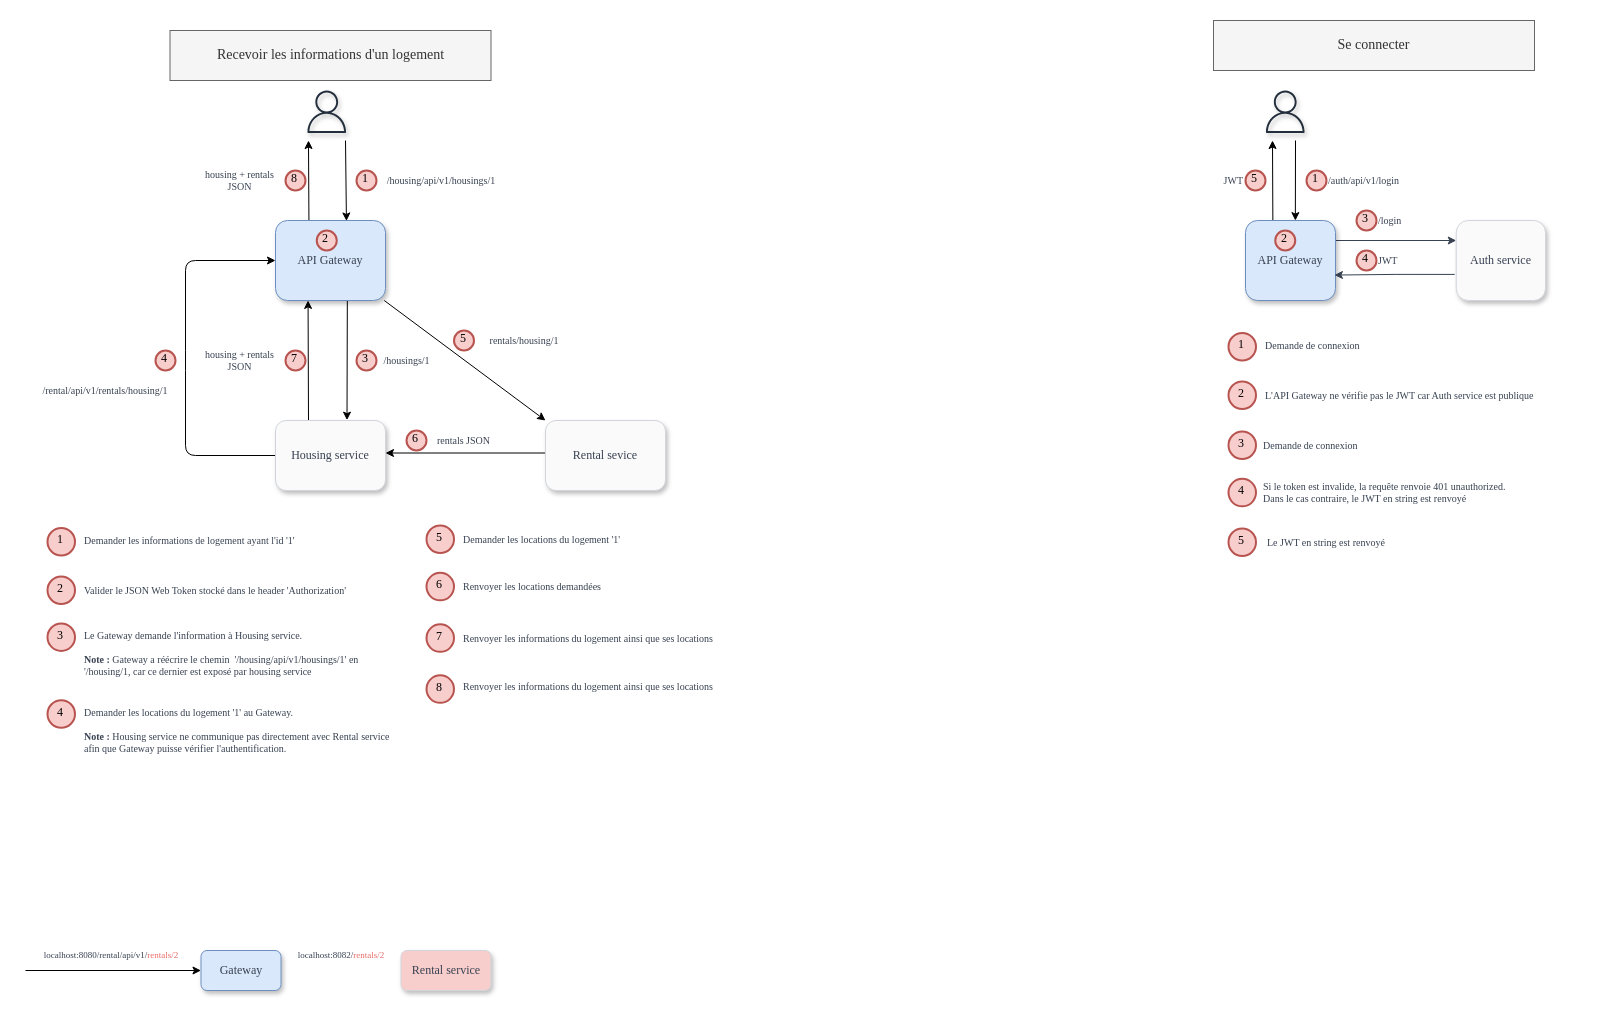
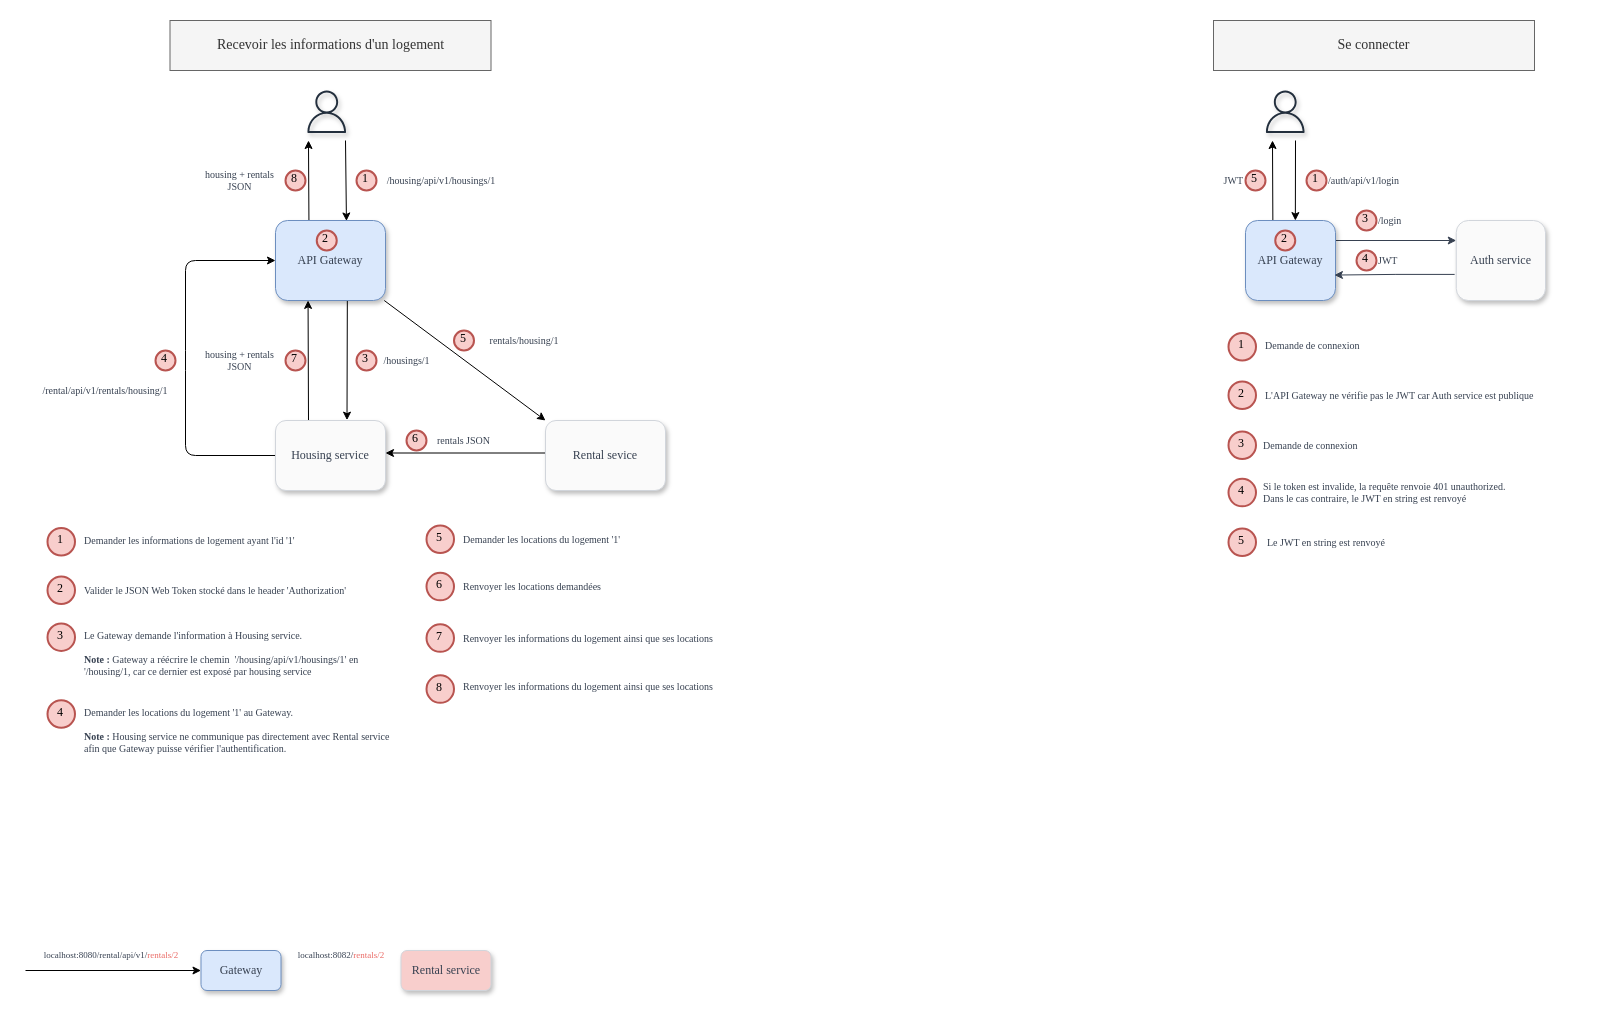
node "Recevoir les informations d'un logement": moved (331, 56) -> (331, 46)
